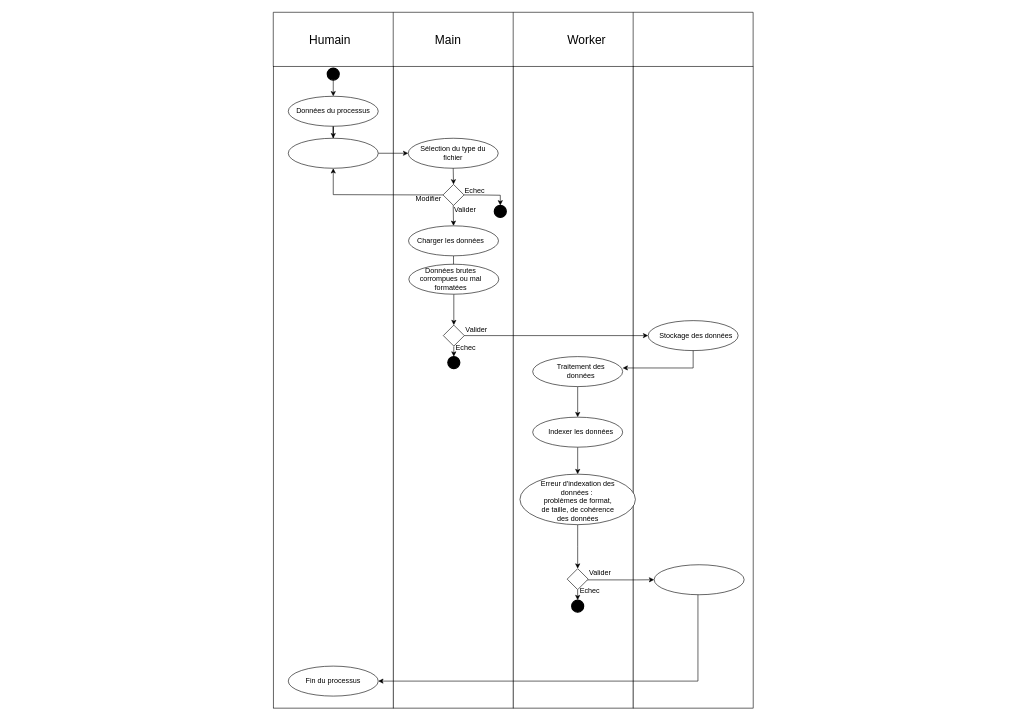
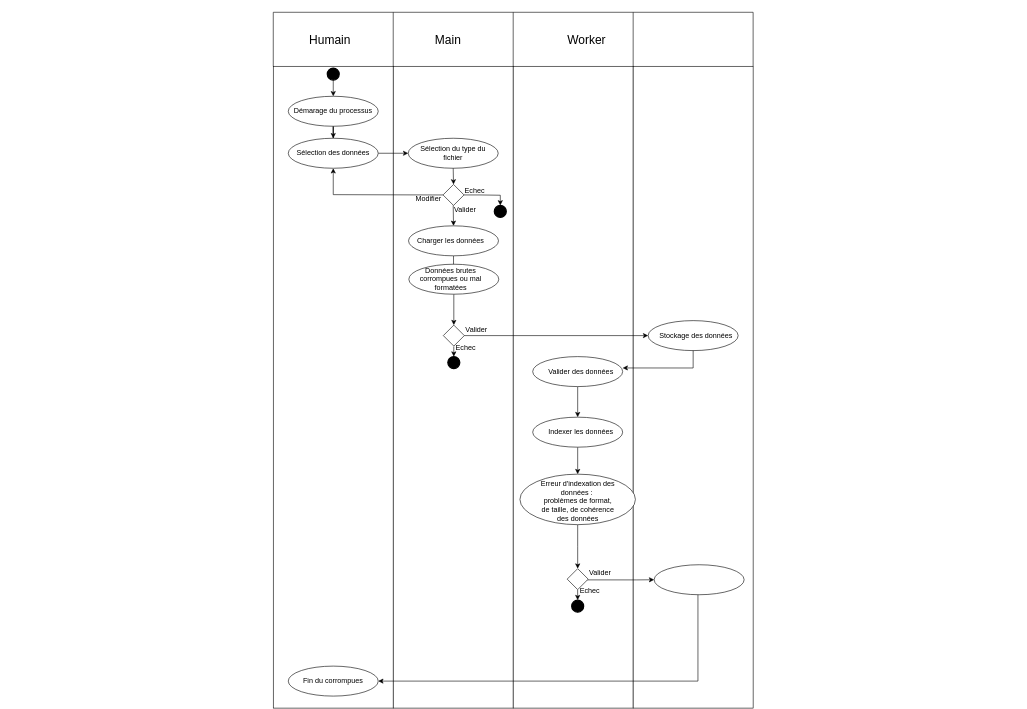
node "Données du processus": label "Données du processus" -> "Démarage du processus"
node "Sélection des données": added
node "Traitement des données": label "Traitement des données" -> "Valider des données"
node "Fin du processus": label "Fin du processus" -> "Fin du corrompues"
